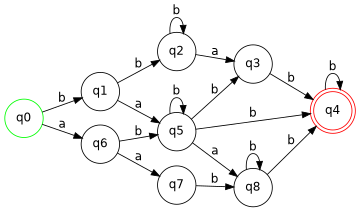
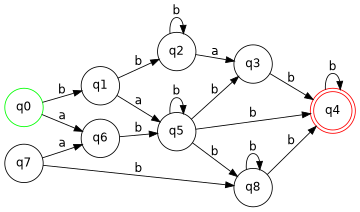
edge "q5" -> "q8": label "a" -> "b"
edge "q6" -> "q7": reversed
